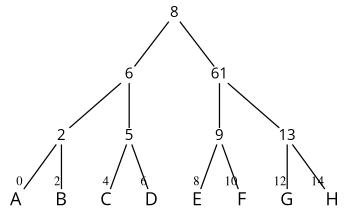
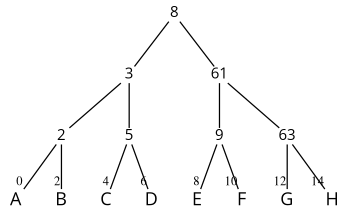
node "6": label "6" -> "3"
node "13": label "13" -> "63"
